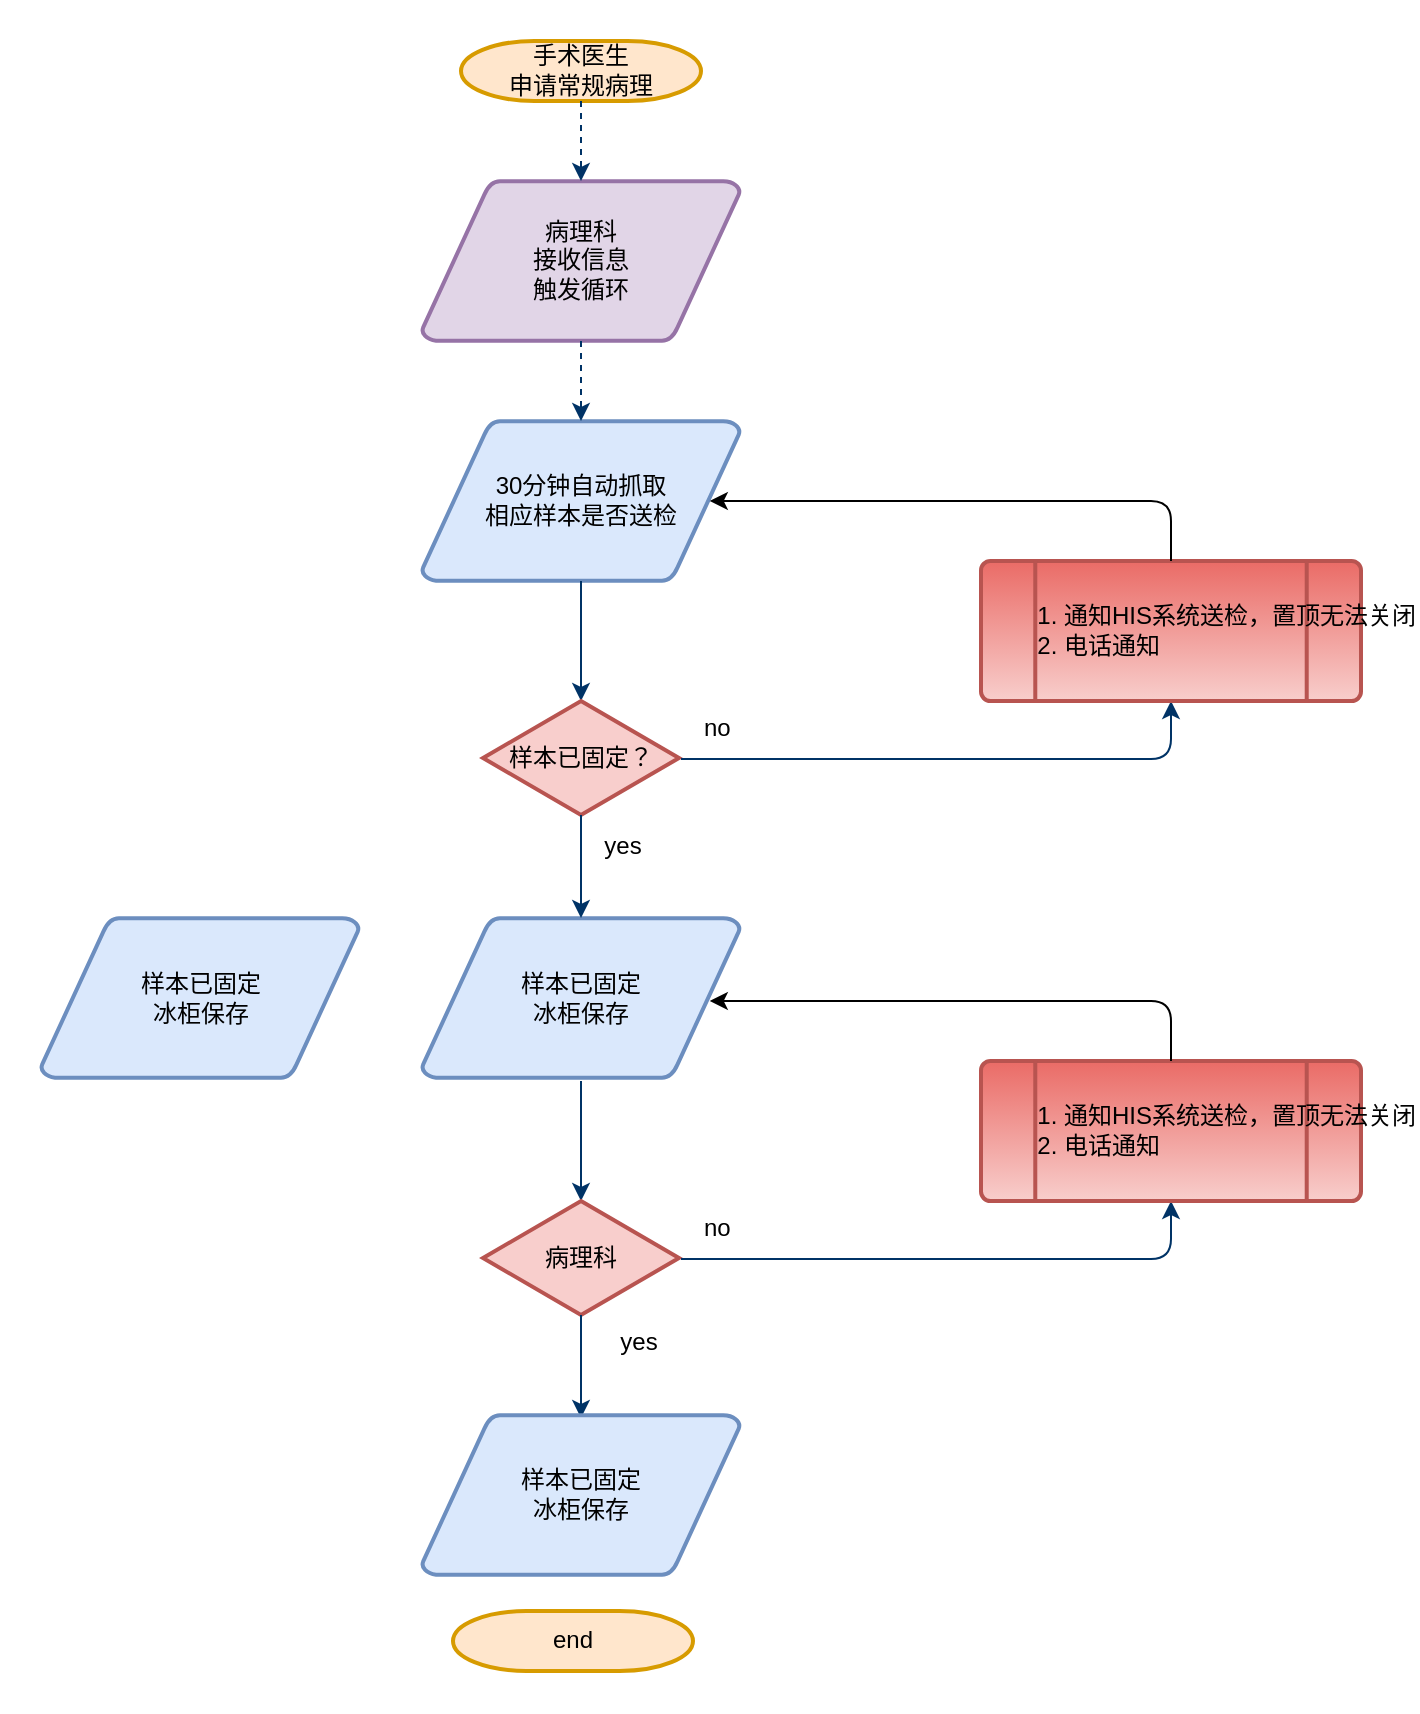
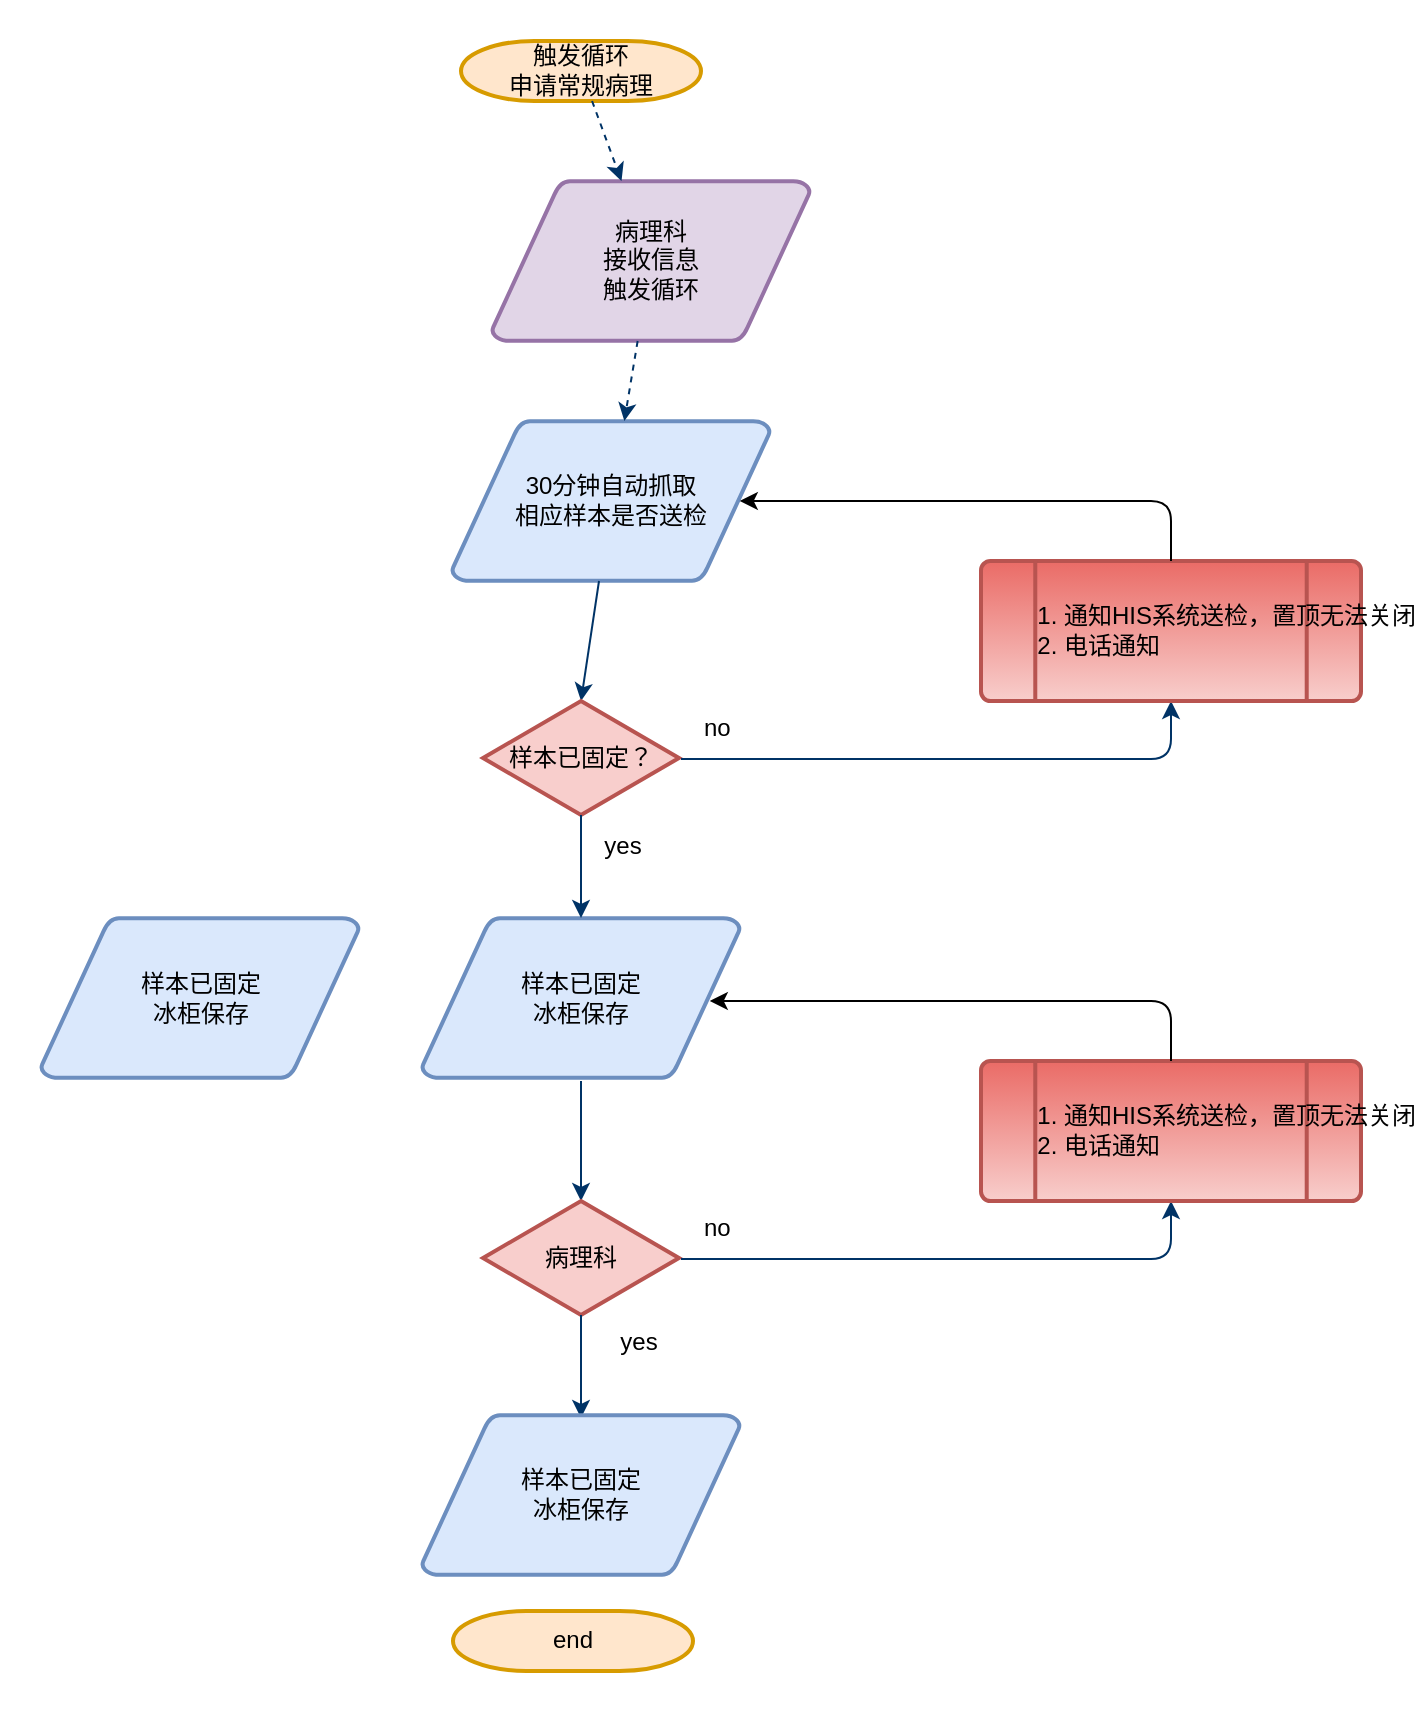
node "手术医生 申请常规病理": label "手术医生 申请常规病理" -> "触发循环 申请常规病理"
node "病理科 接收信息 触发循环": moved (581, 261) -> (651, 261)
node "30分钟自动抓取 相应样本是否送检": moved (581, 501) -> (611, 501)
